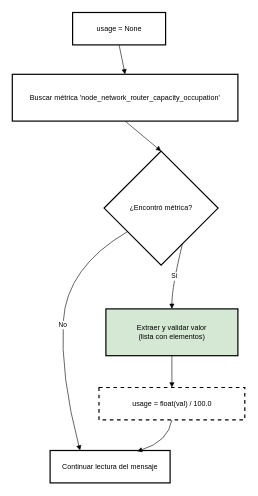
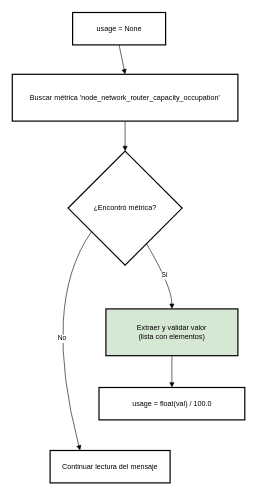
node "¿Encontró métrica?": moved (161, 208) -> (125, 208)
node "usage = float(val) / 100.0": style dashed -> solid
edge "usage = float(val) / 100.0" -> "Continuar lectura del mensaje": removed
